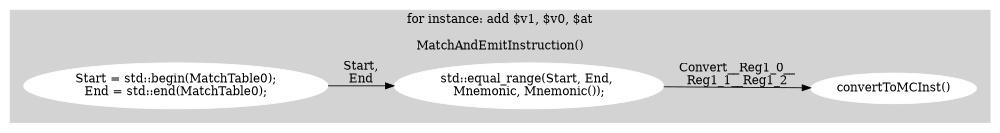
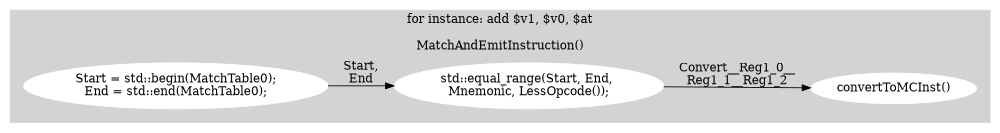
node "std::equal_range(Start, End, Mnemonic, Mnemonic());": label "std::equal_range(Start, End, Mnemonic, Mnemonic());" -> "std::equal_range(Start, End, Mnemonic, LessOpcode());"
